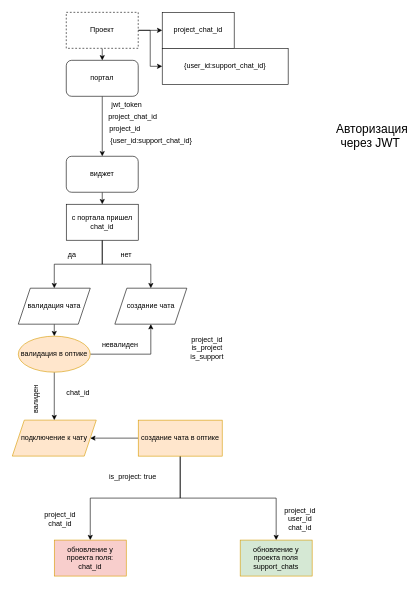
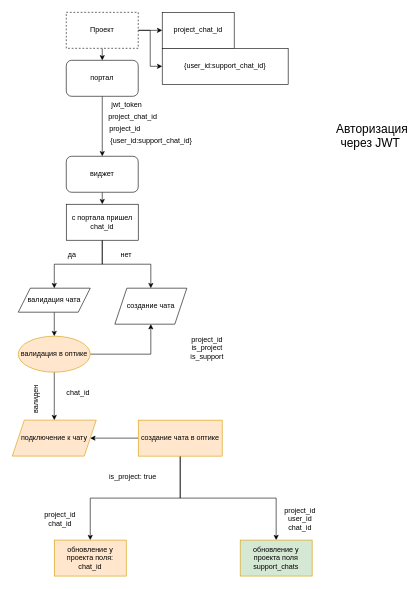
node "валидация чата": size 72x36 -> 72x24
node "невалиден": removed
node "обновление у проекта поля: chat_id": fillcolor #f8cecc -> #ffe6cc
